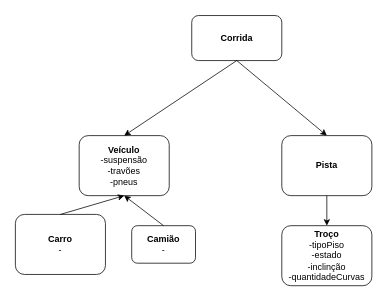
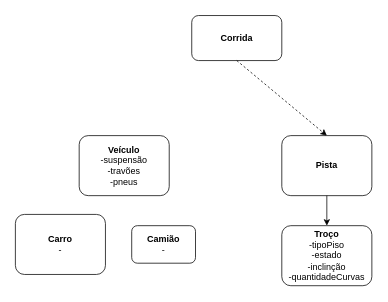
edge "Corrida" -> "Pista": style solid -> dashed
edge "Corrida" -> "Veículo -suspensão -travões -pneus": removed
edge "Carro -" -> "Veículo -suspensão -travões -pneus": removed
edge "Camião -" -> "Veículo -suspensão -travões -pneus": removed
